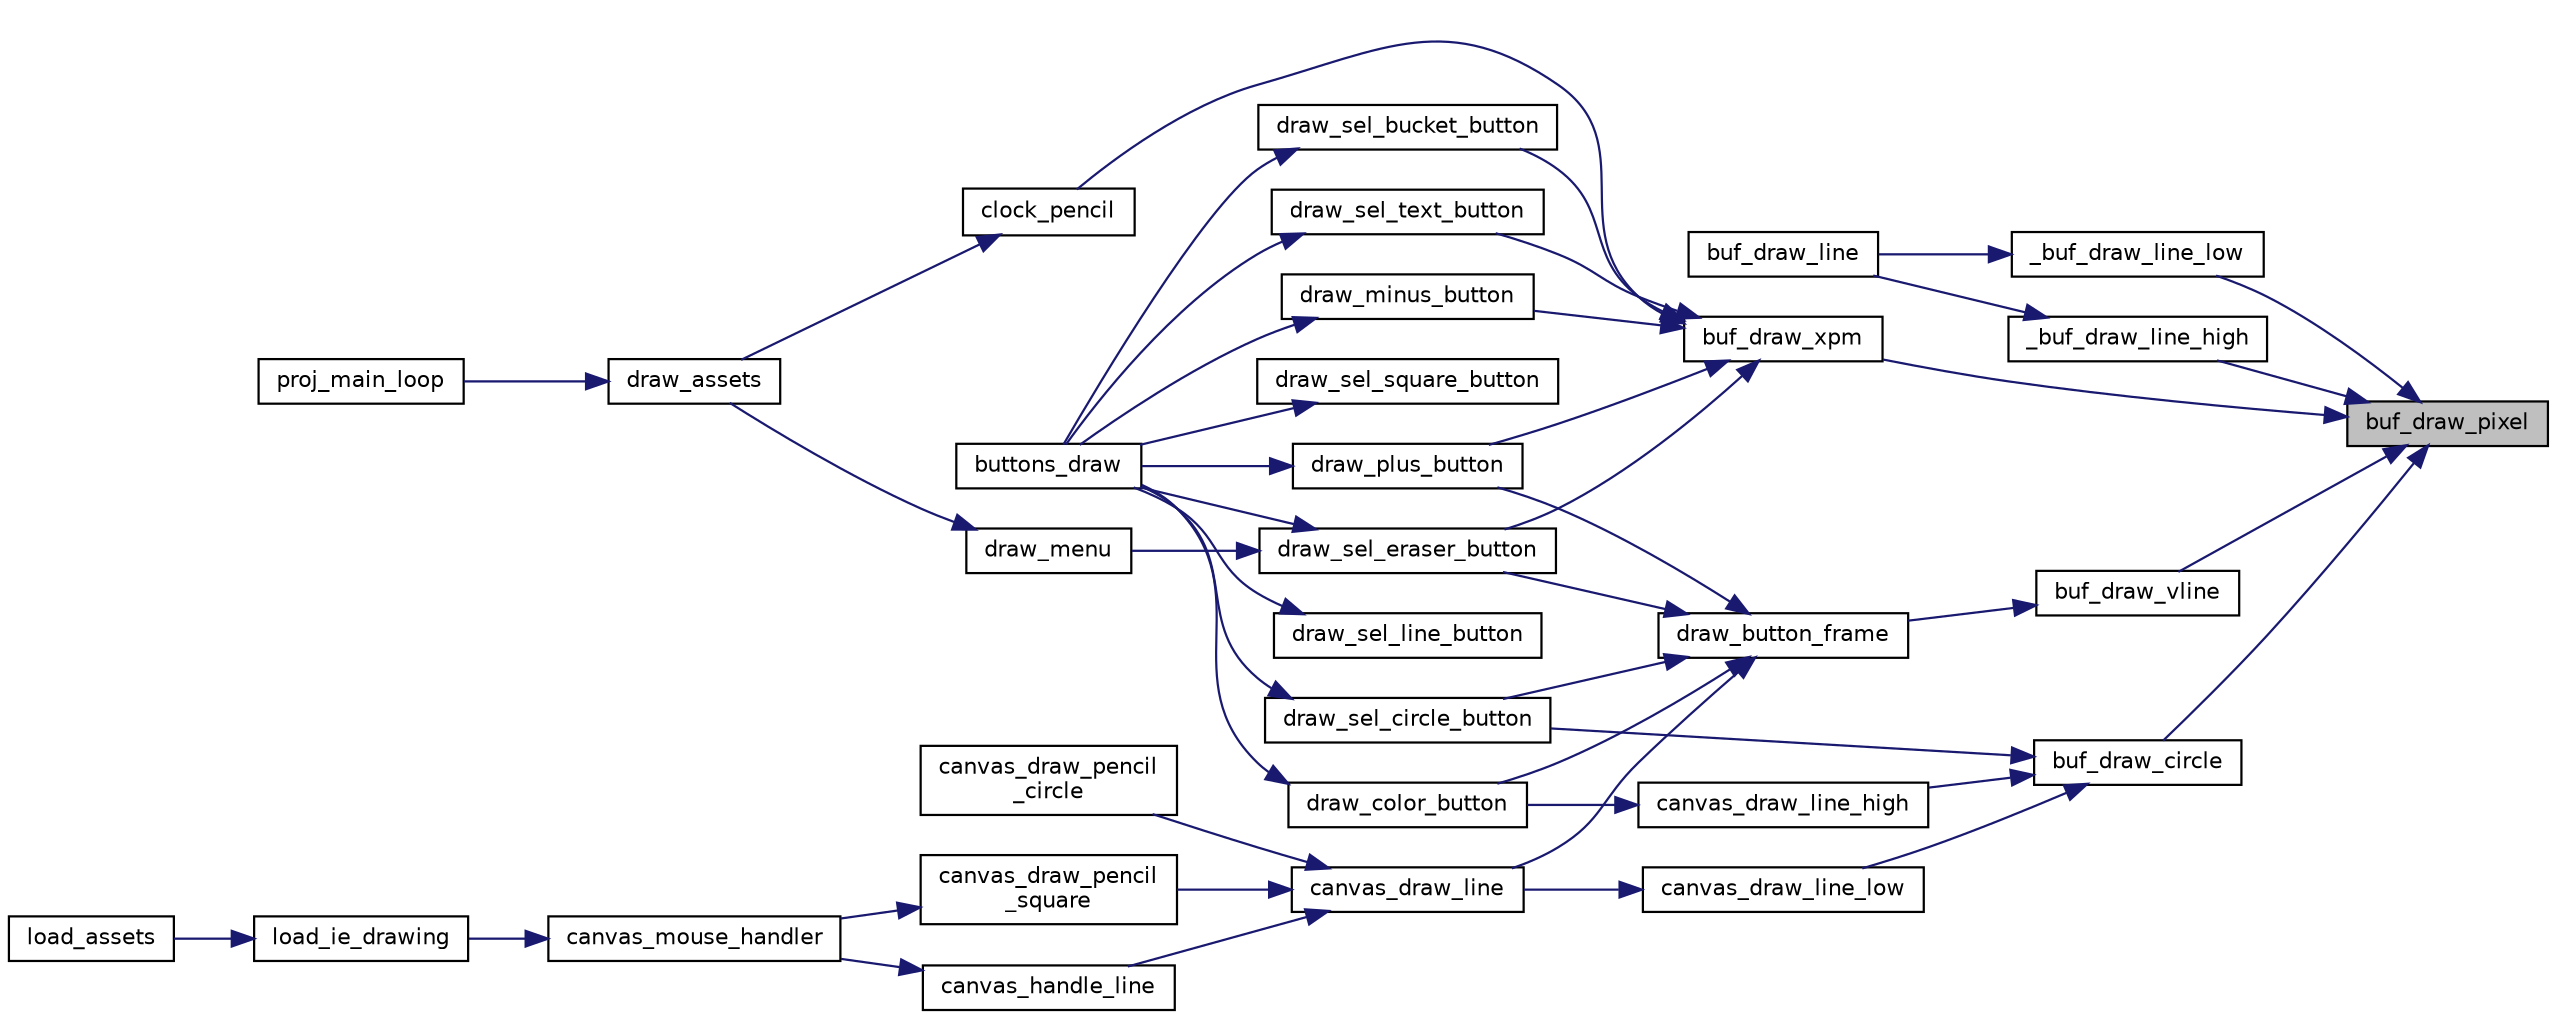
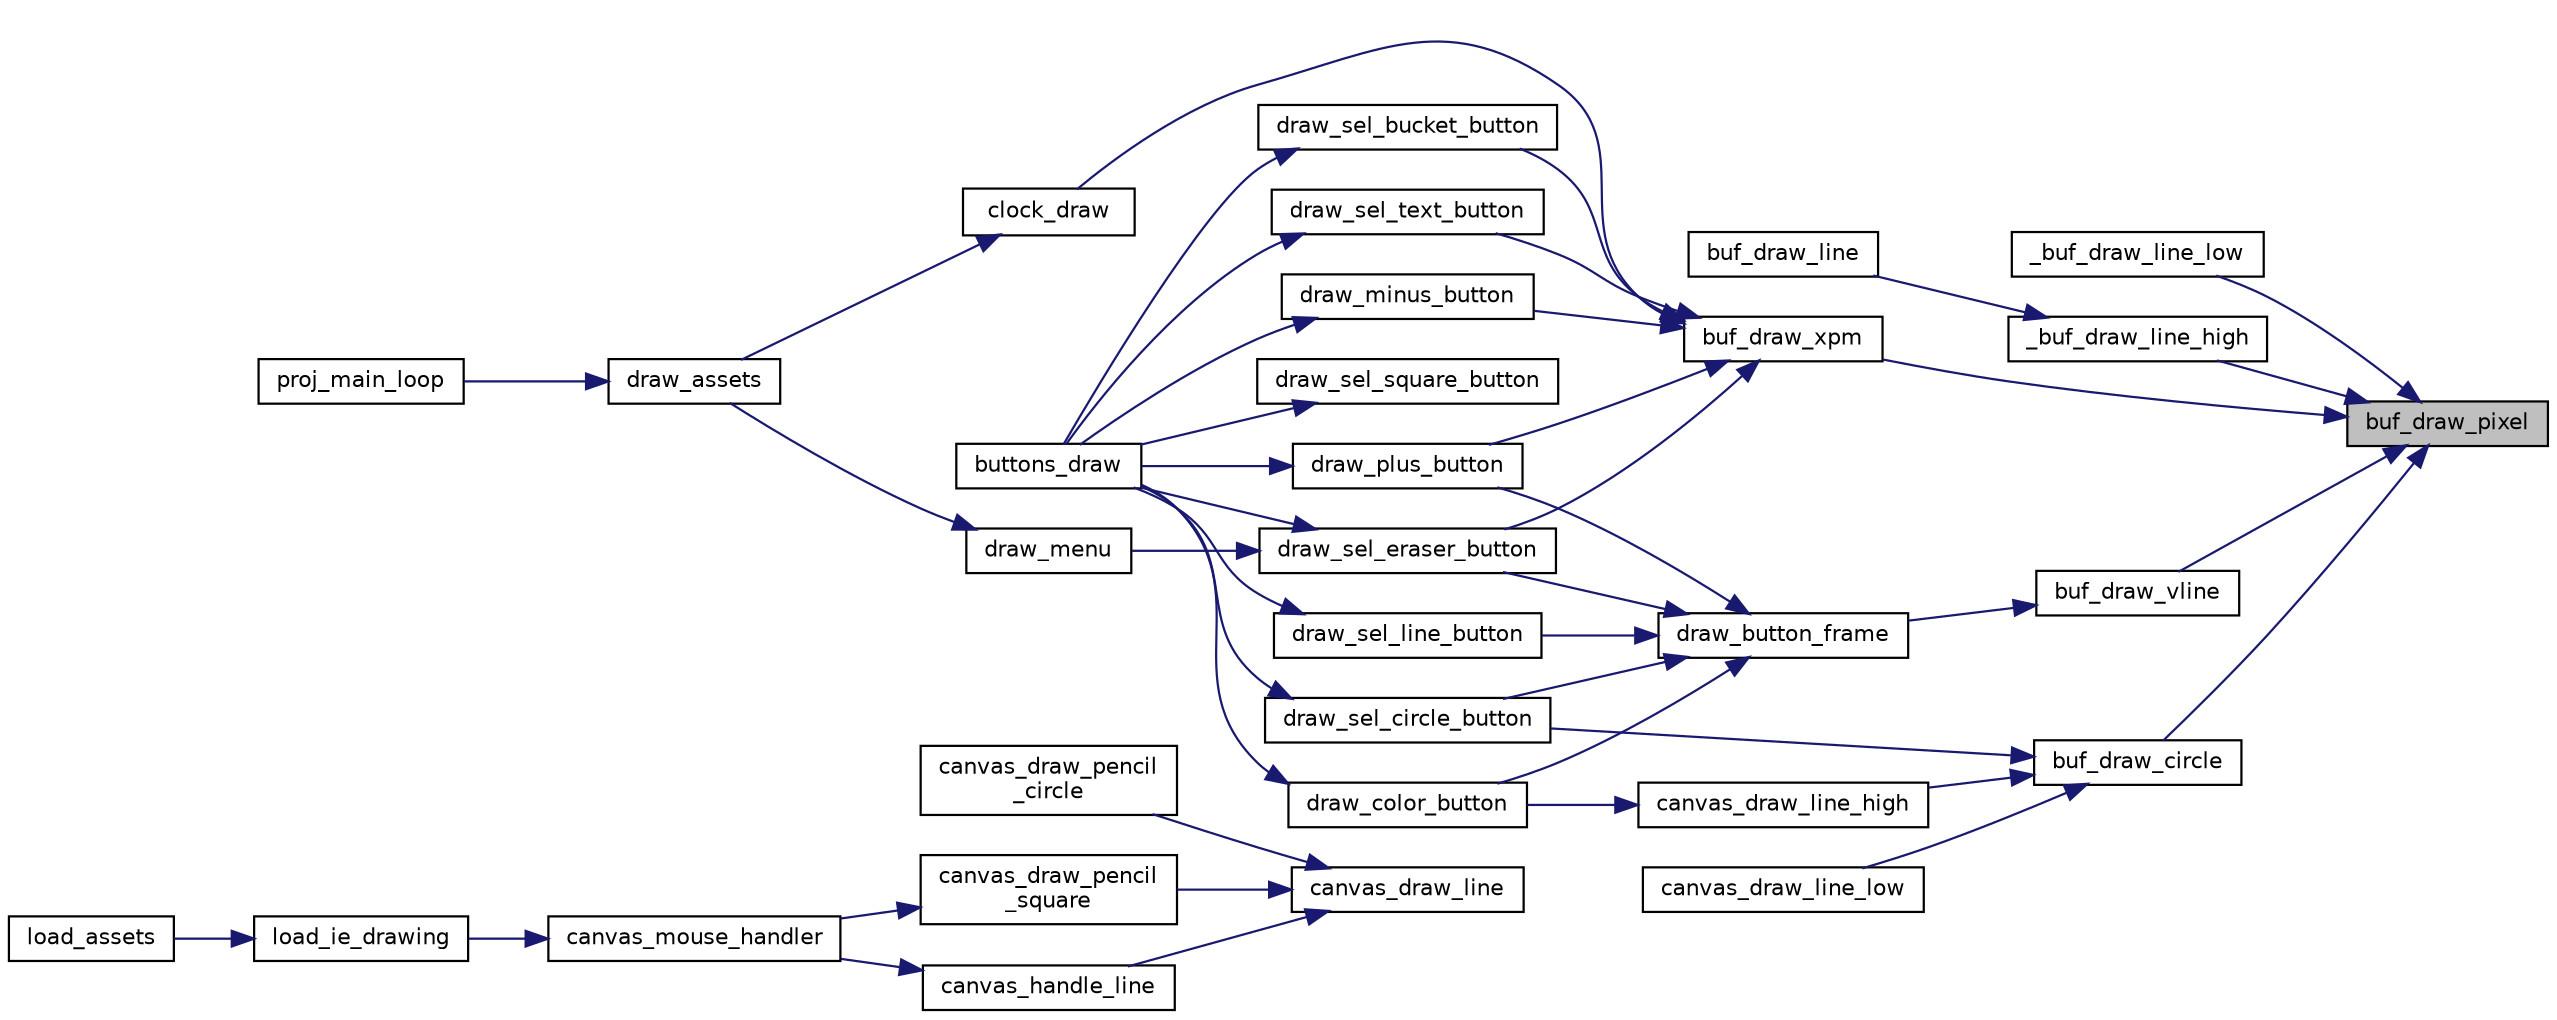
node "clock_pencil": label "clock_pencil" -> "clock_draw"
edge "buf_draw_line" -> "_buf_draw_line_low": removed
edge "canvas_draw_line" -> "draw_button_frame": now "draw_sel_line_button" -> "draw_button_frame"
edge "canvas_draw_line" -> "canvas_draw_line_low": removed
